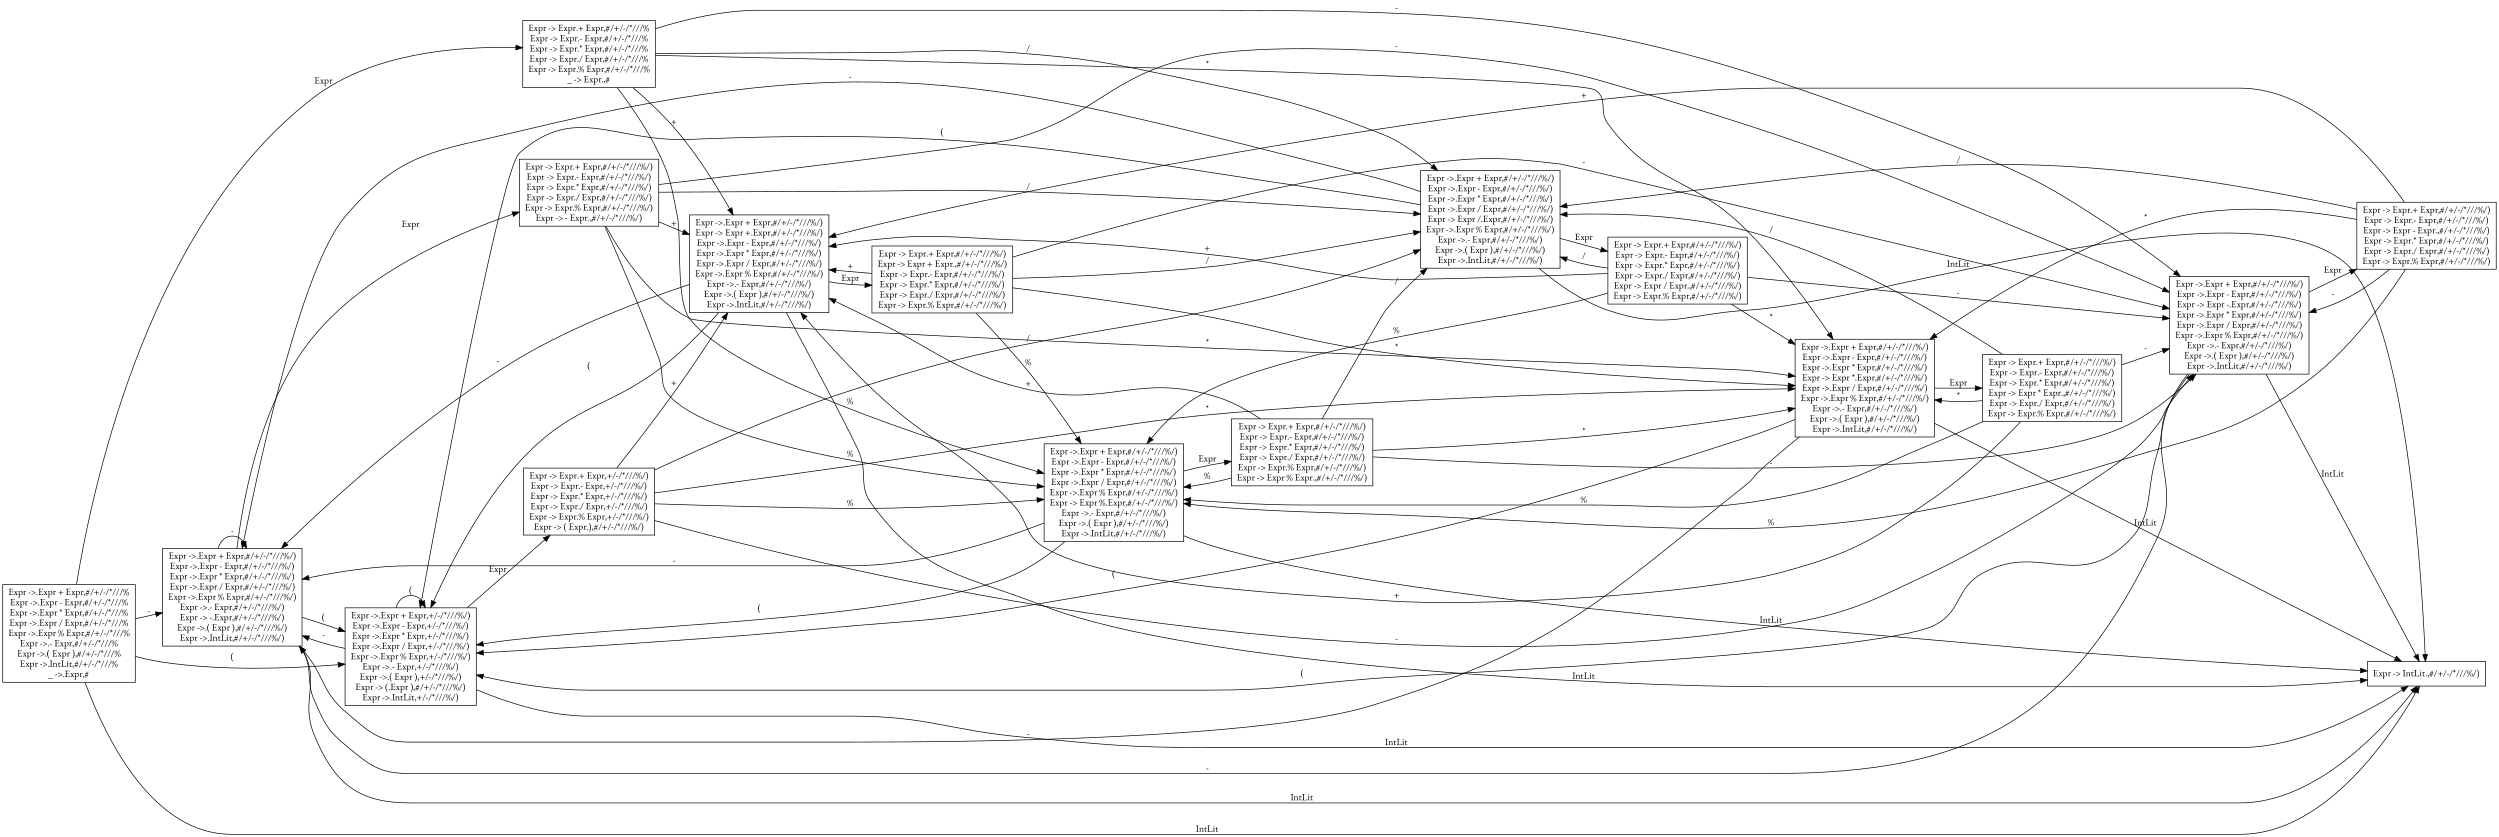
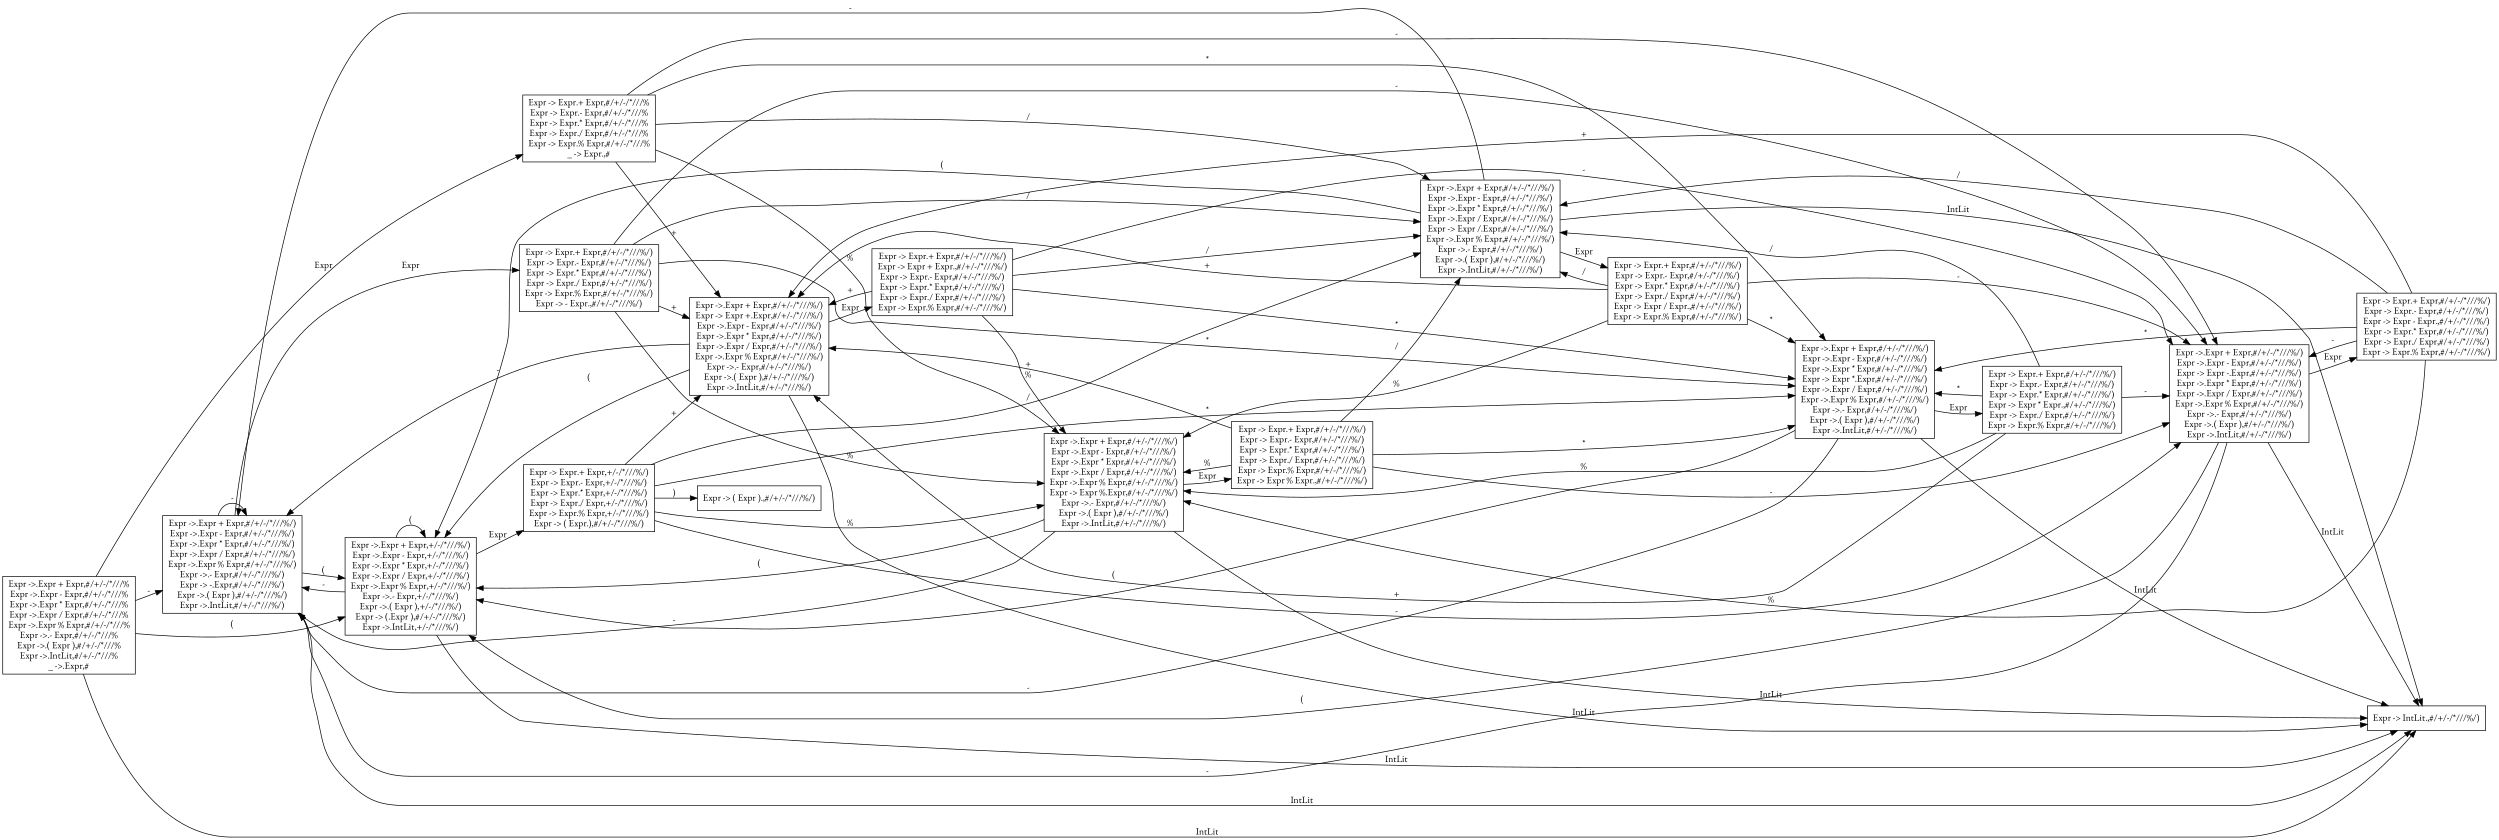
node "Expr -> ( Expr ).,#/+/-/*///%/)": added
